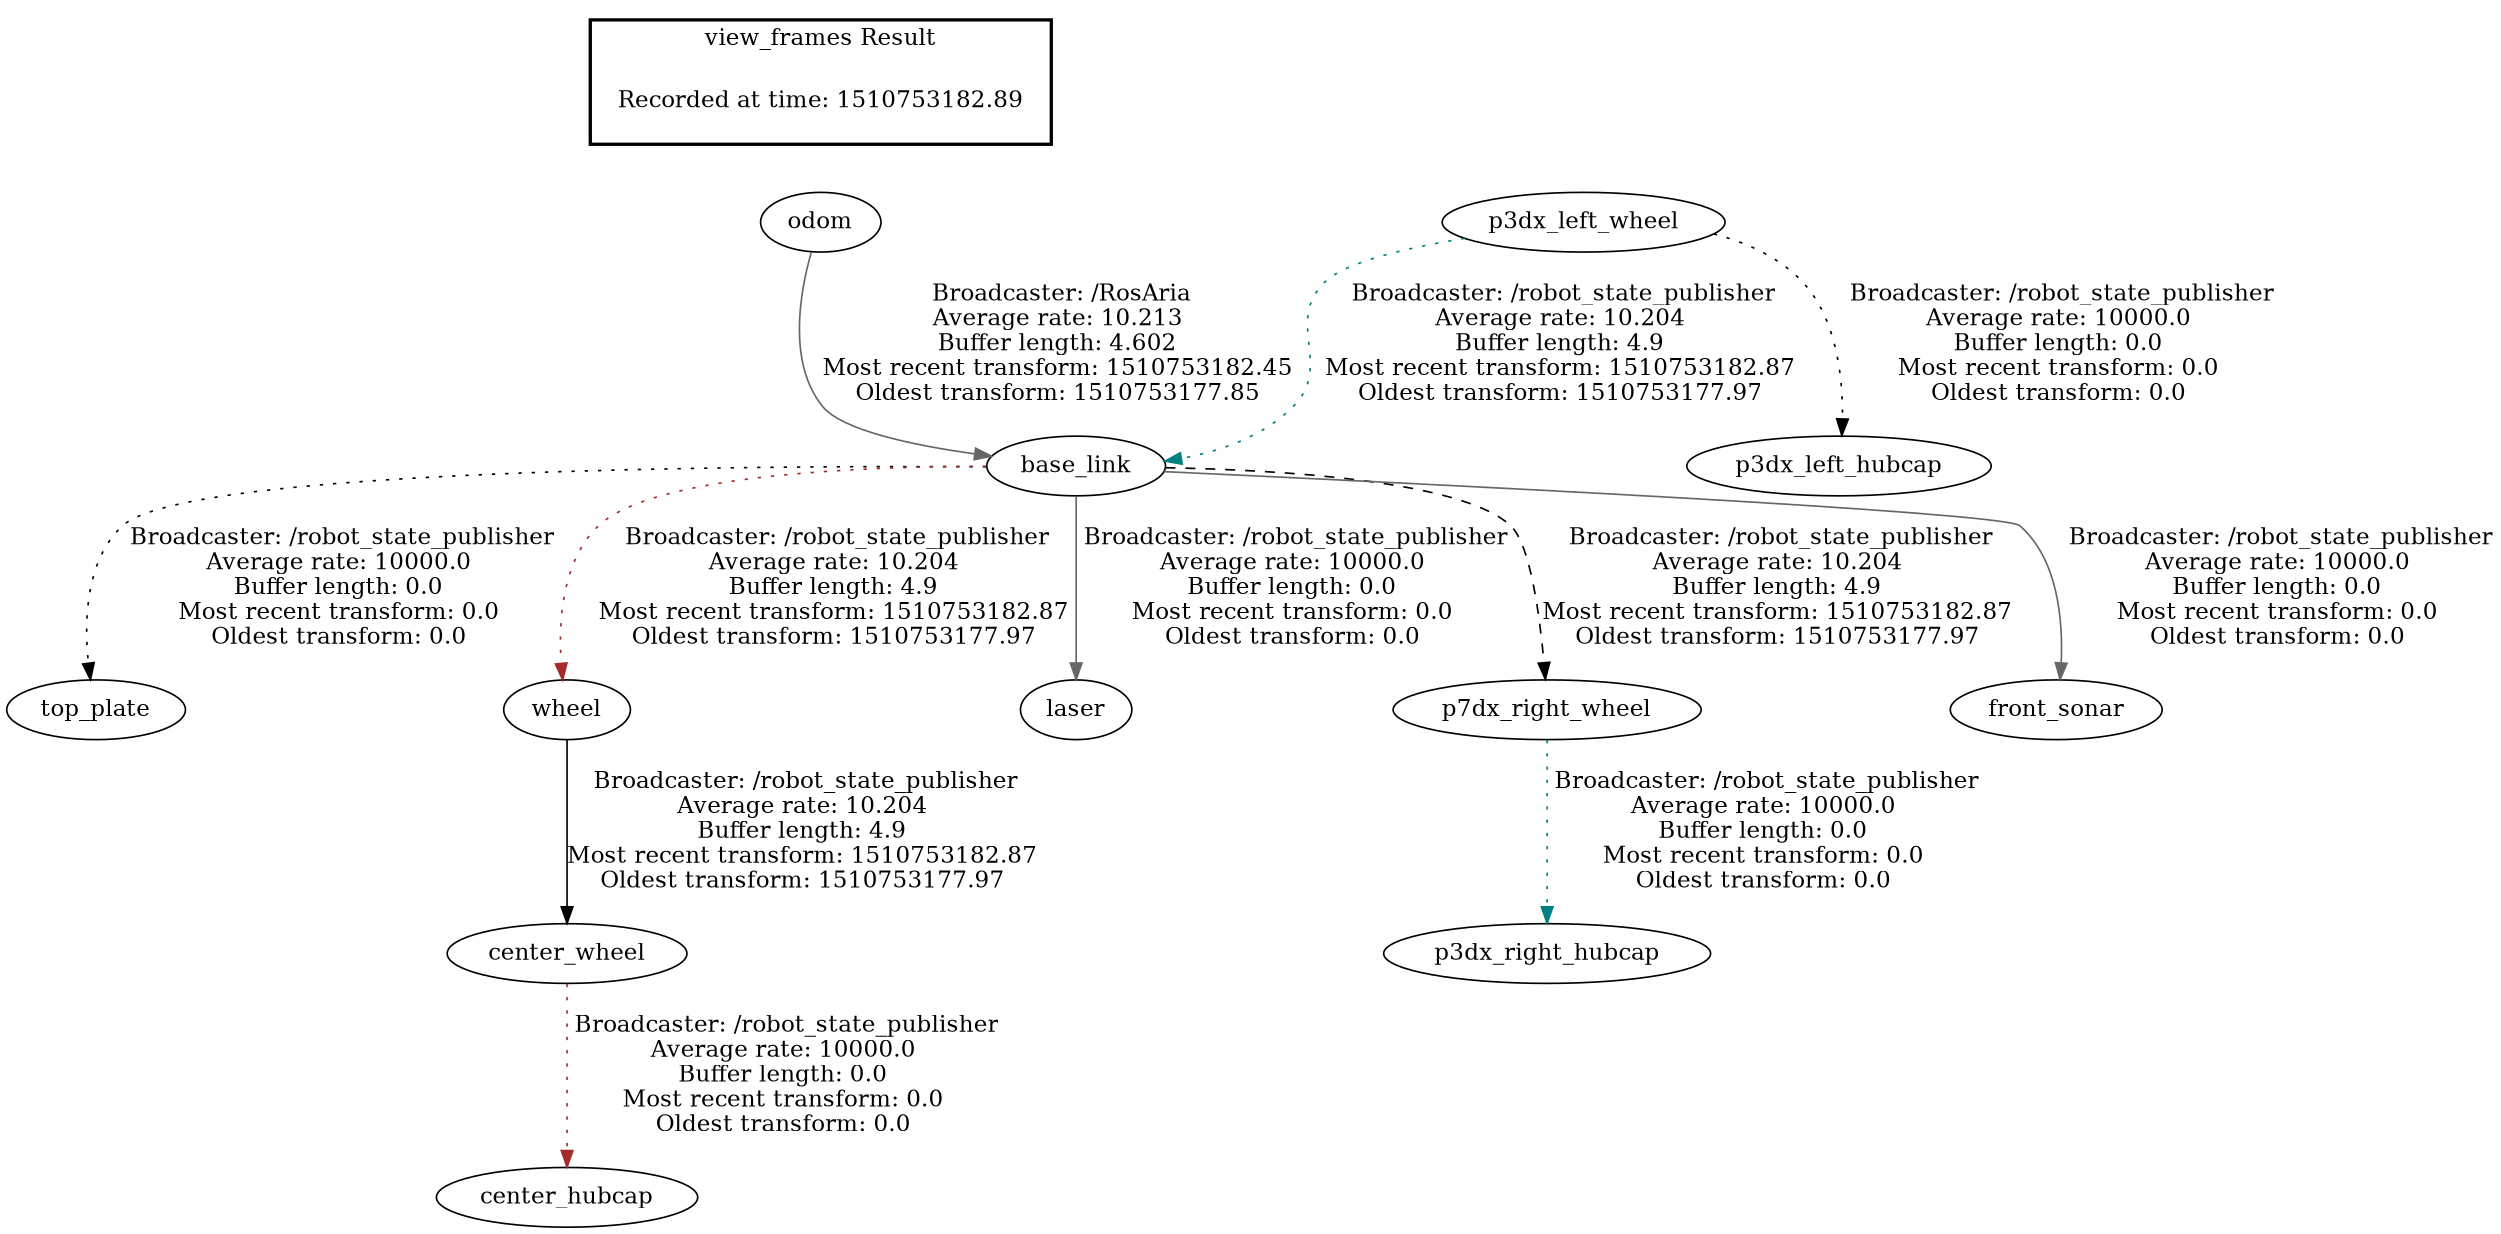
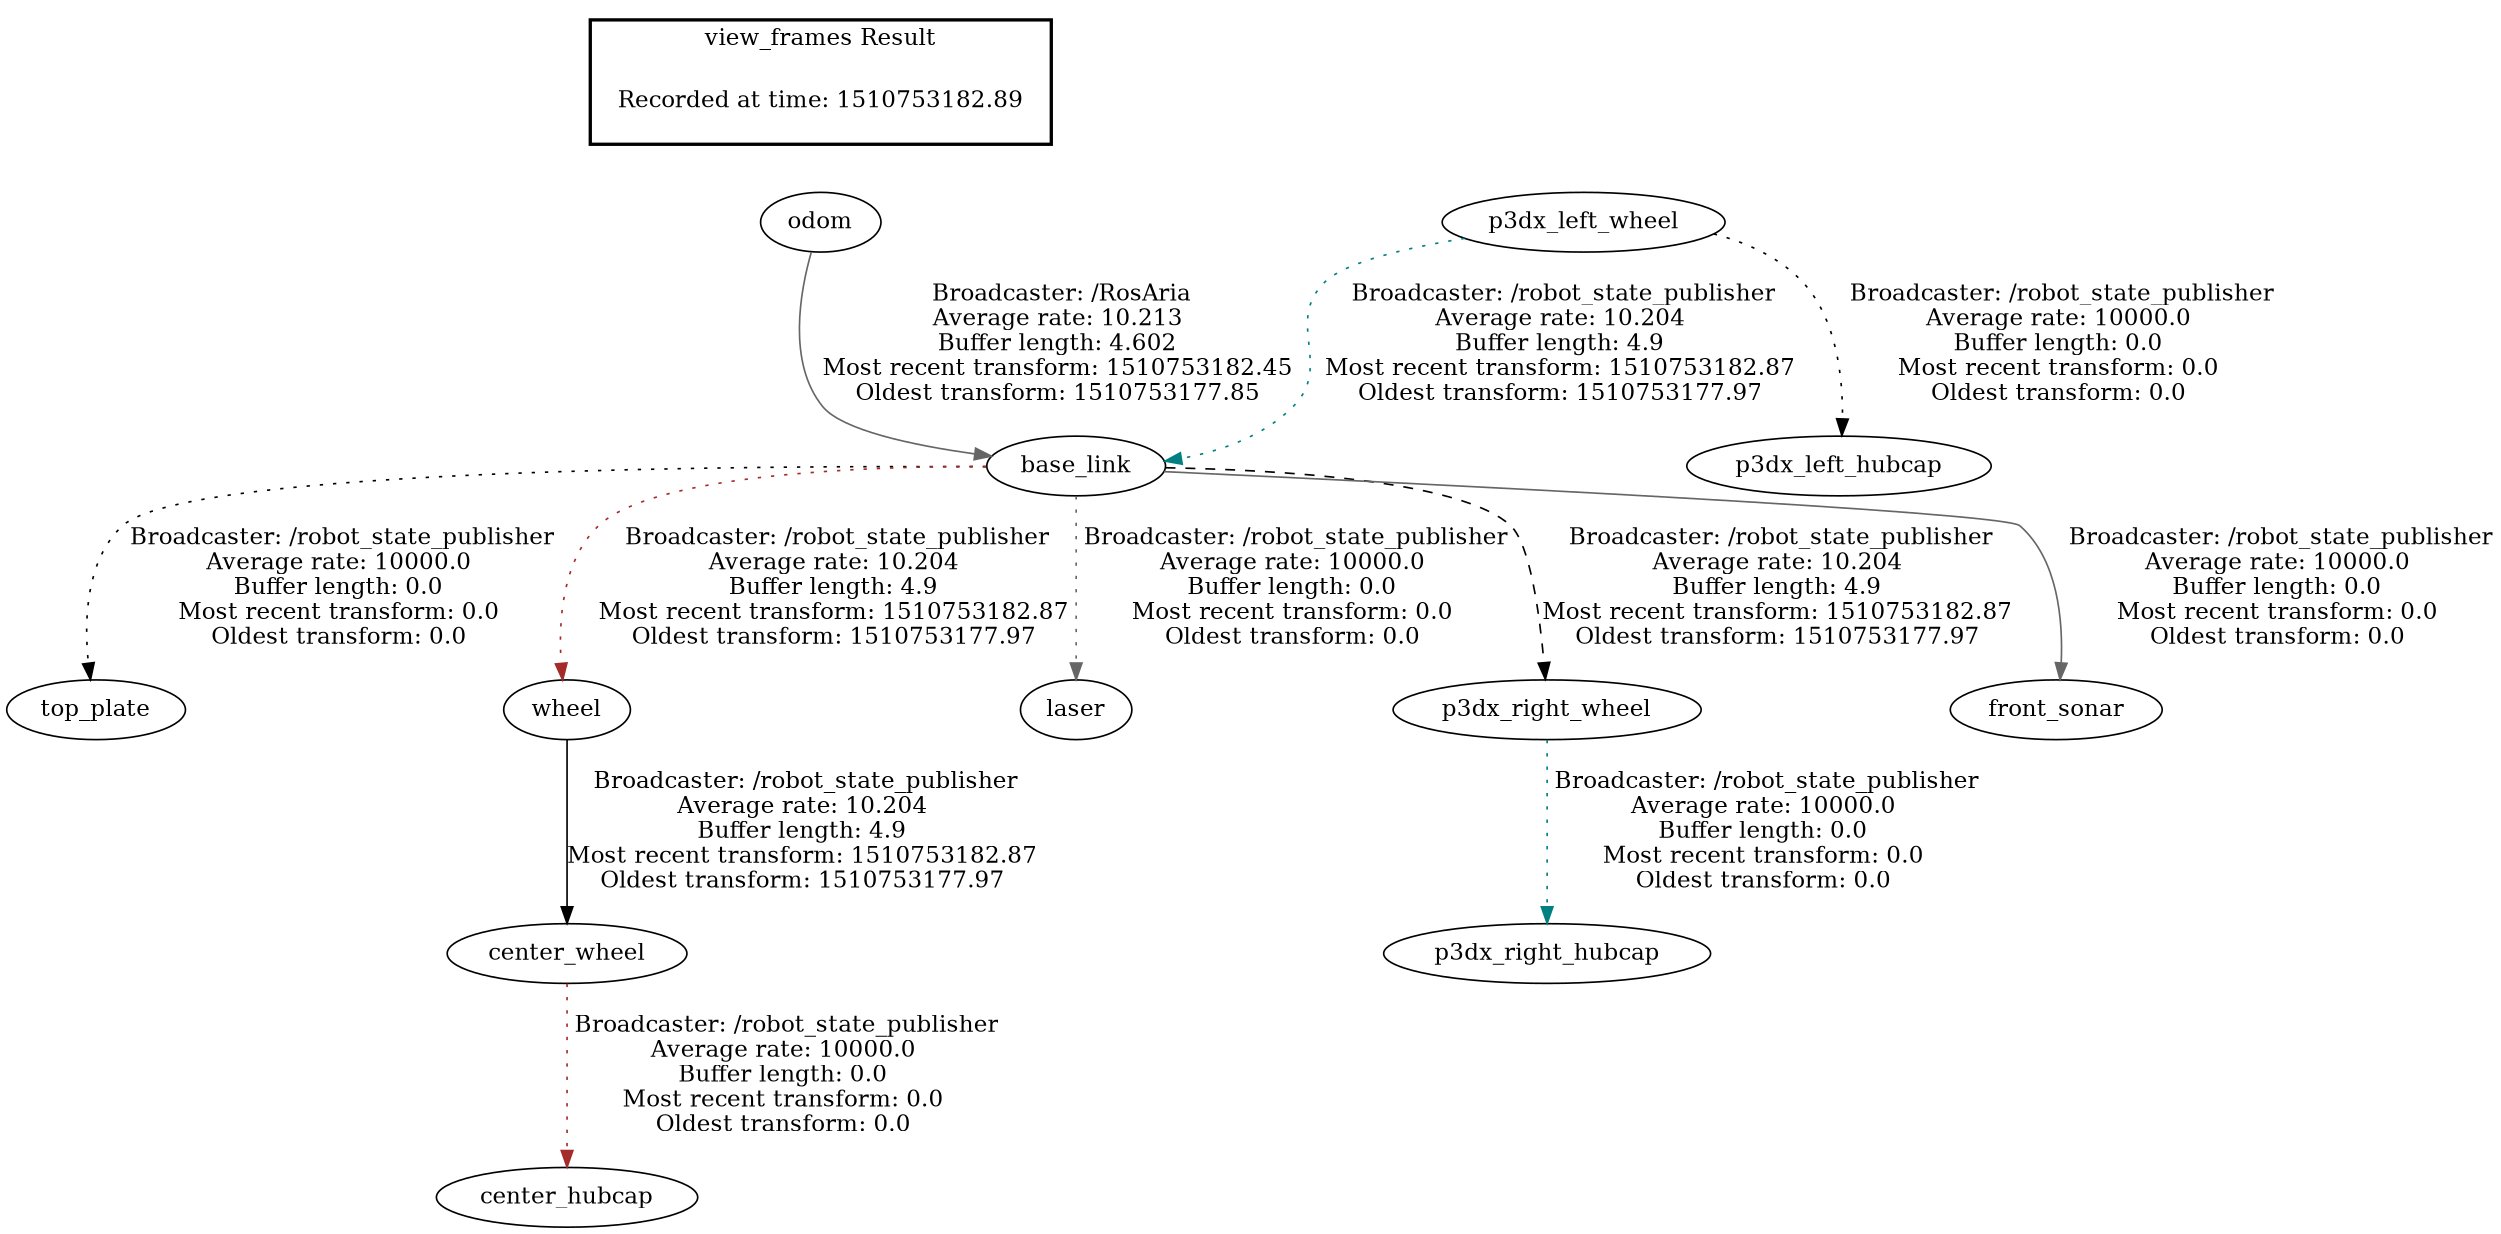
edge "base_link" -> "laser": style solid -> dotted
node "p7dx_right_wheel": label "p7dx_right_wheel" -> "p3dx_right_wheel"
